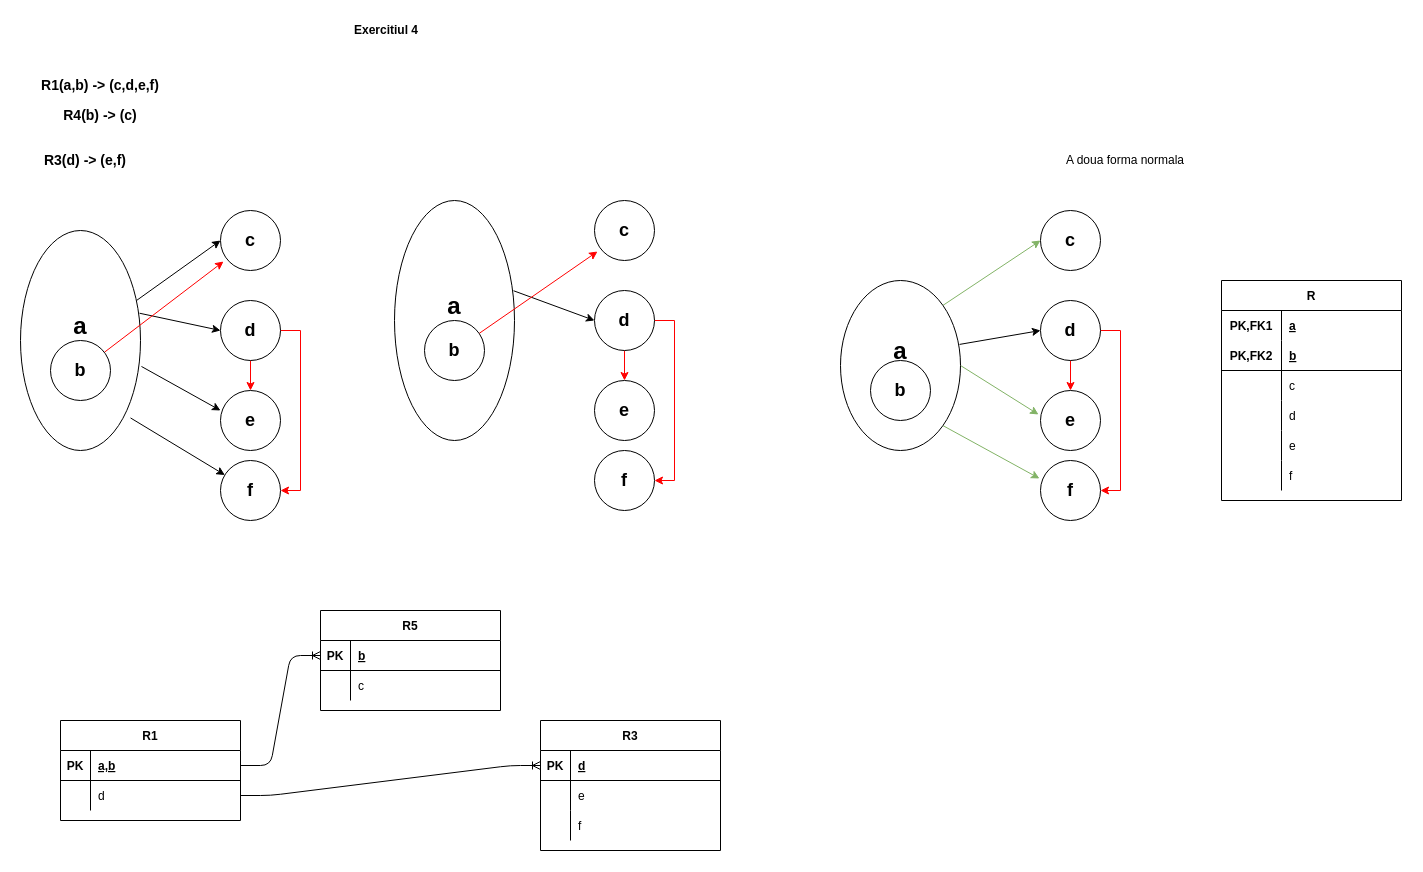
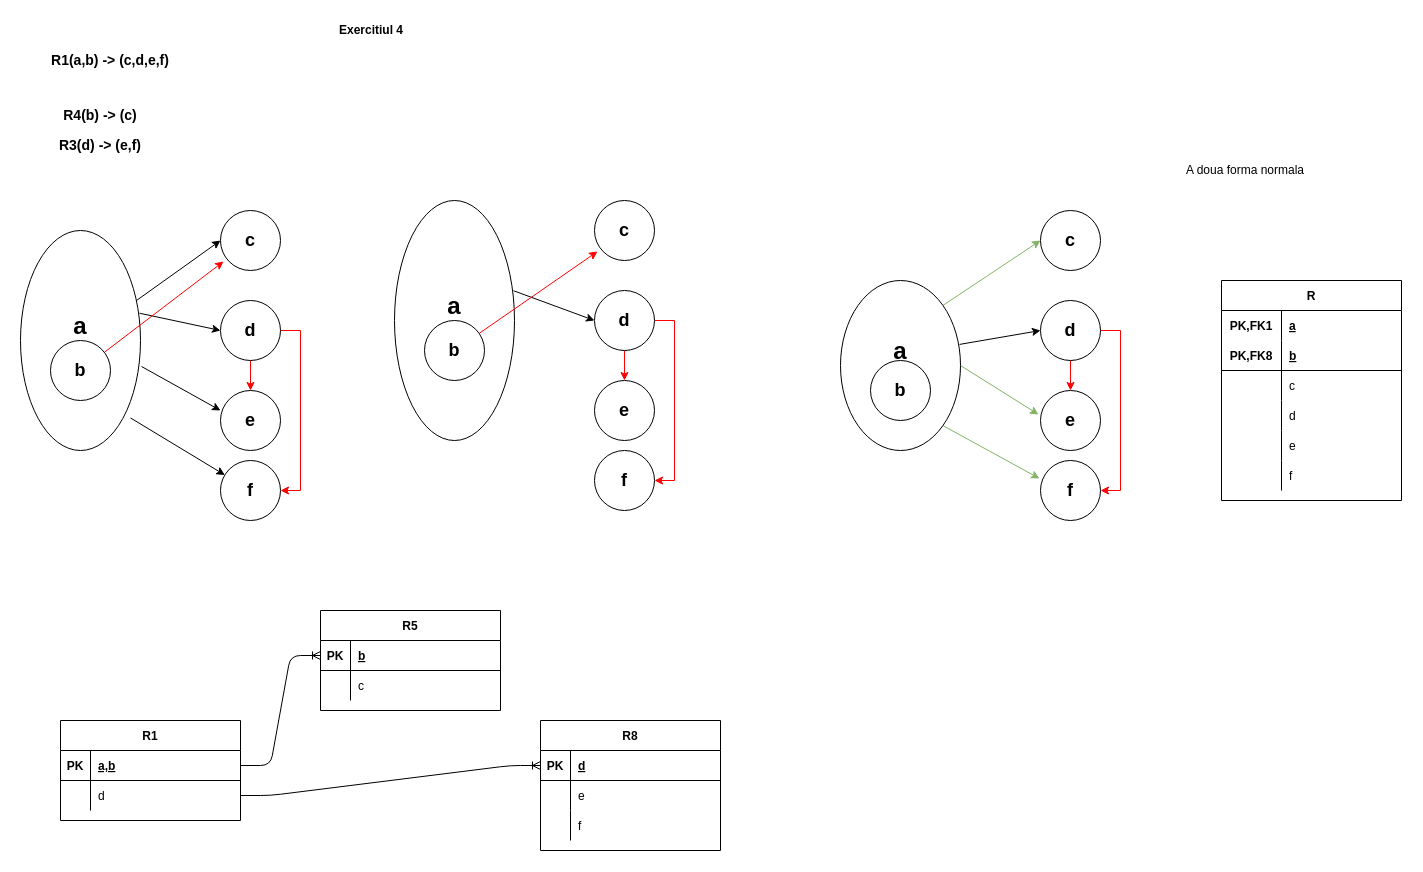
node "Exercitiul 4": moved (387, 31) -> (372, 31)
node "R1(a,b) -> (c,d,e,f)": moved (101, 86) -> (111, 61)
node "R3(d) -> (e,f)": moved (86, 161) -> (101, 146)
node "A doua forma normala": moved (1126, 161) -> (1246, 171)
node "PK,FK2": label "PK,FK2" -> "PK,FK8"
node "R3": label "R3" -> "R8"
